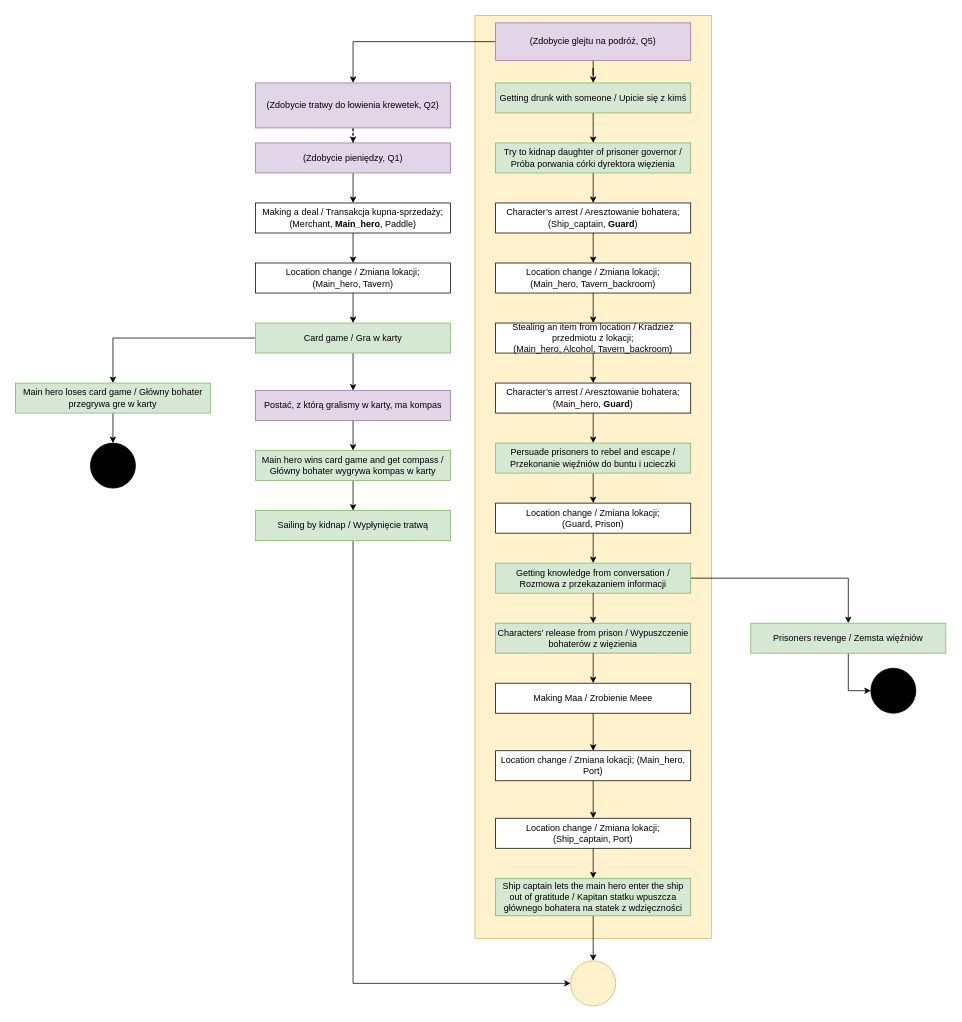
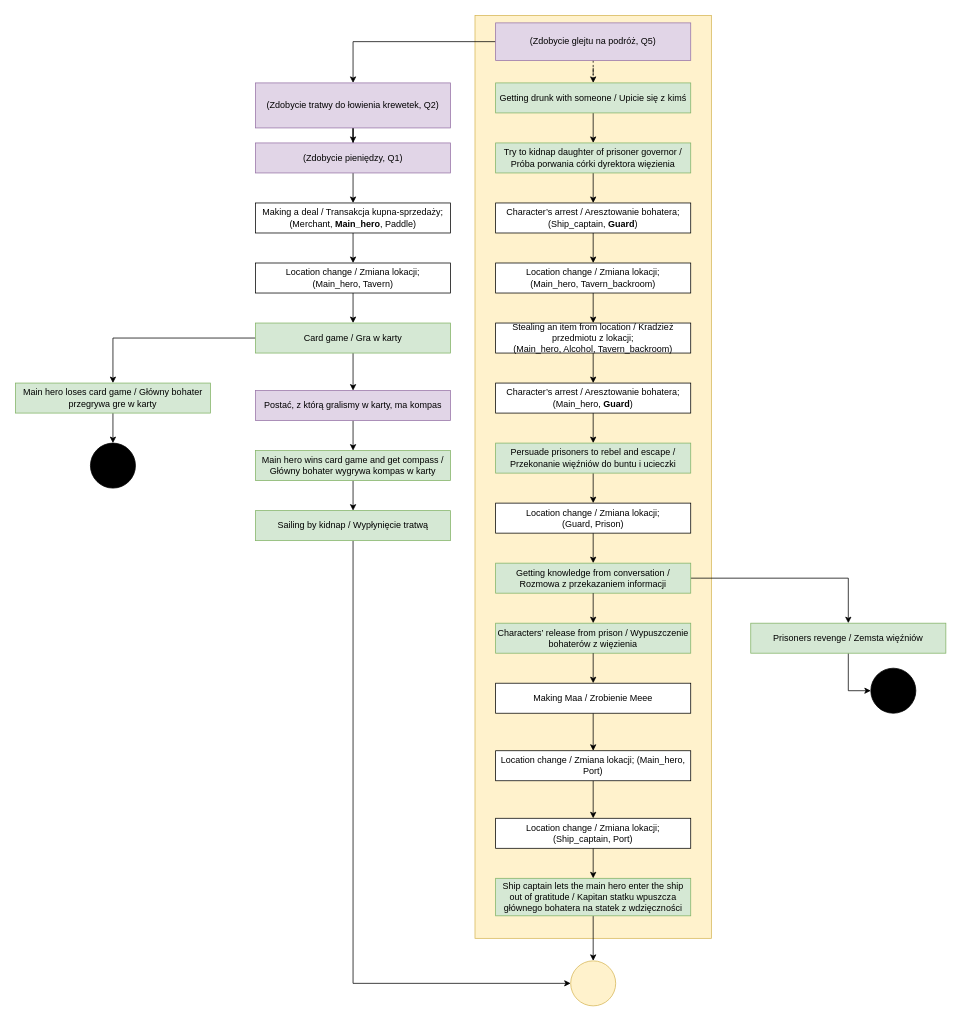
edge "(Zdobycie glejtu na podróż, Q5)" -> "Getting drunk with someone / Upicie się z kimś": style solid -> dashed
edge "(Zdobycie tratwy do łowienia krewetek, Q2)" -> "(Zdobycie pieniędzy, Q1)": style dashed -> solid
